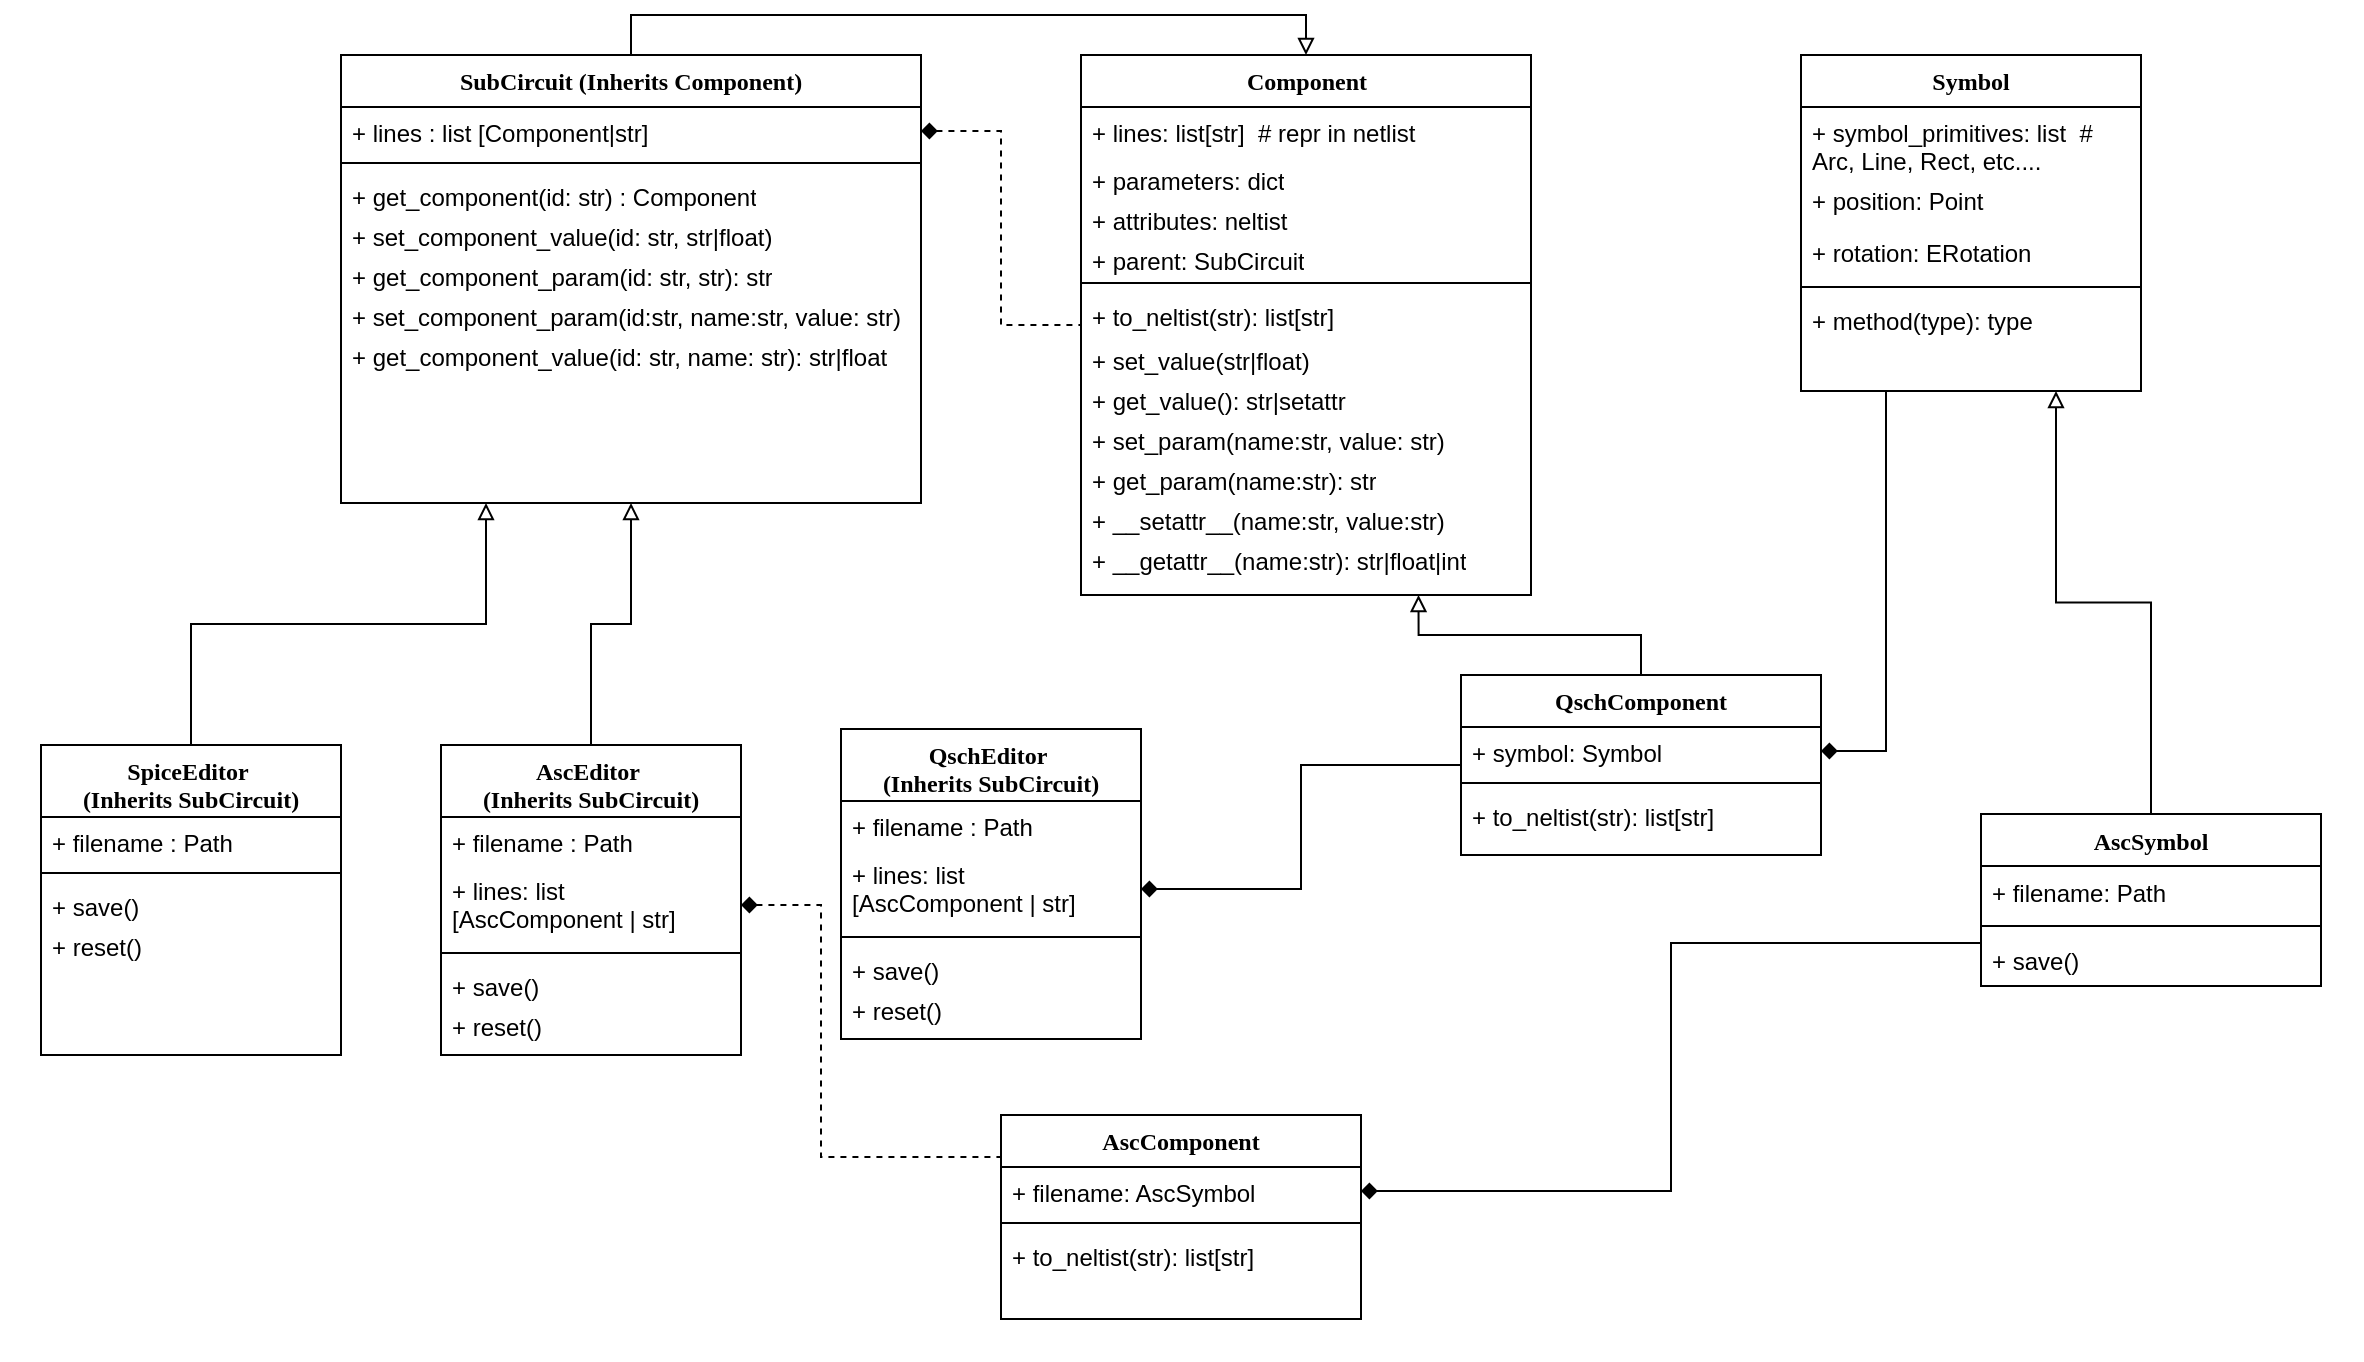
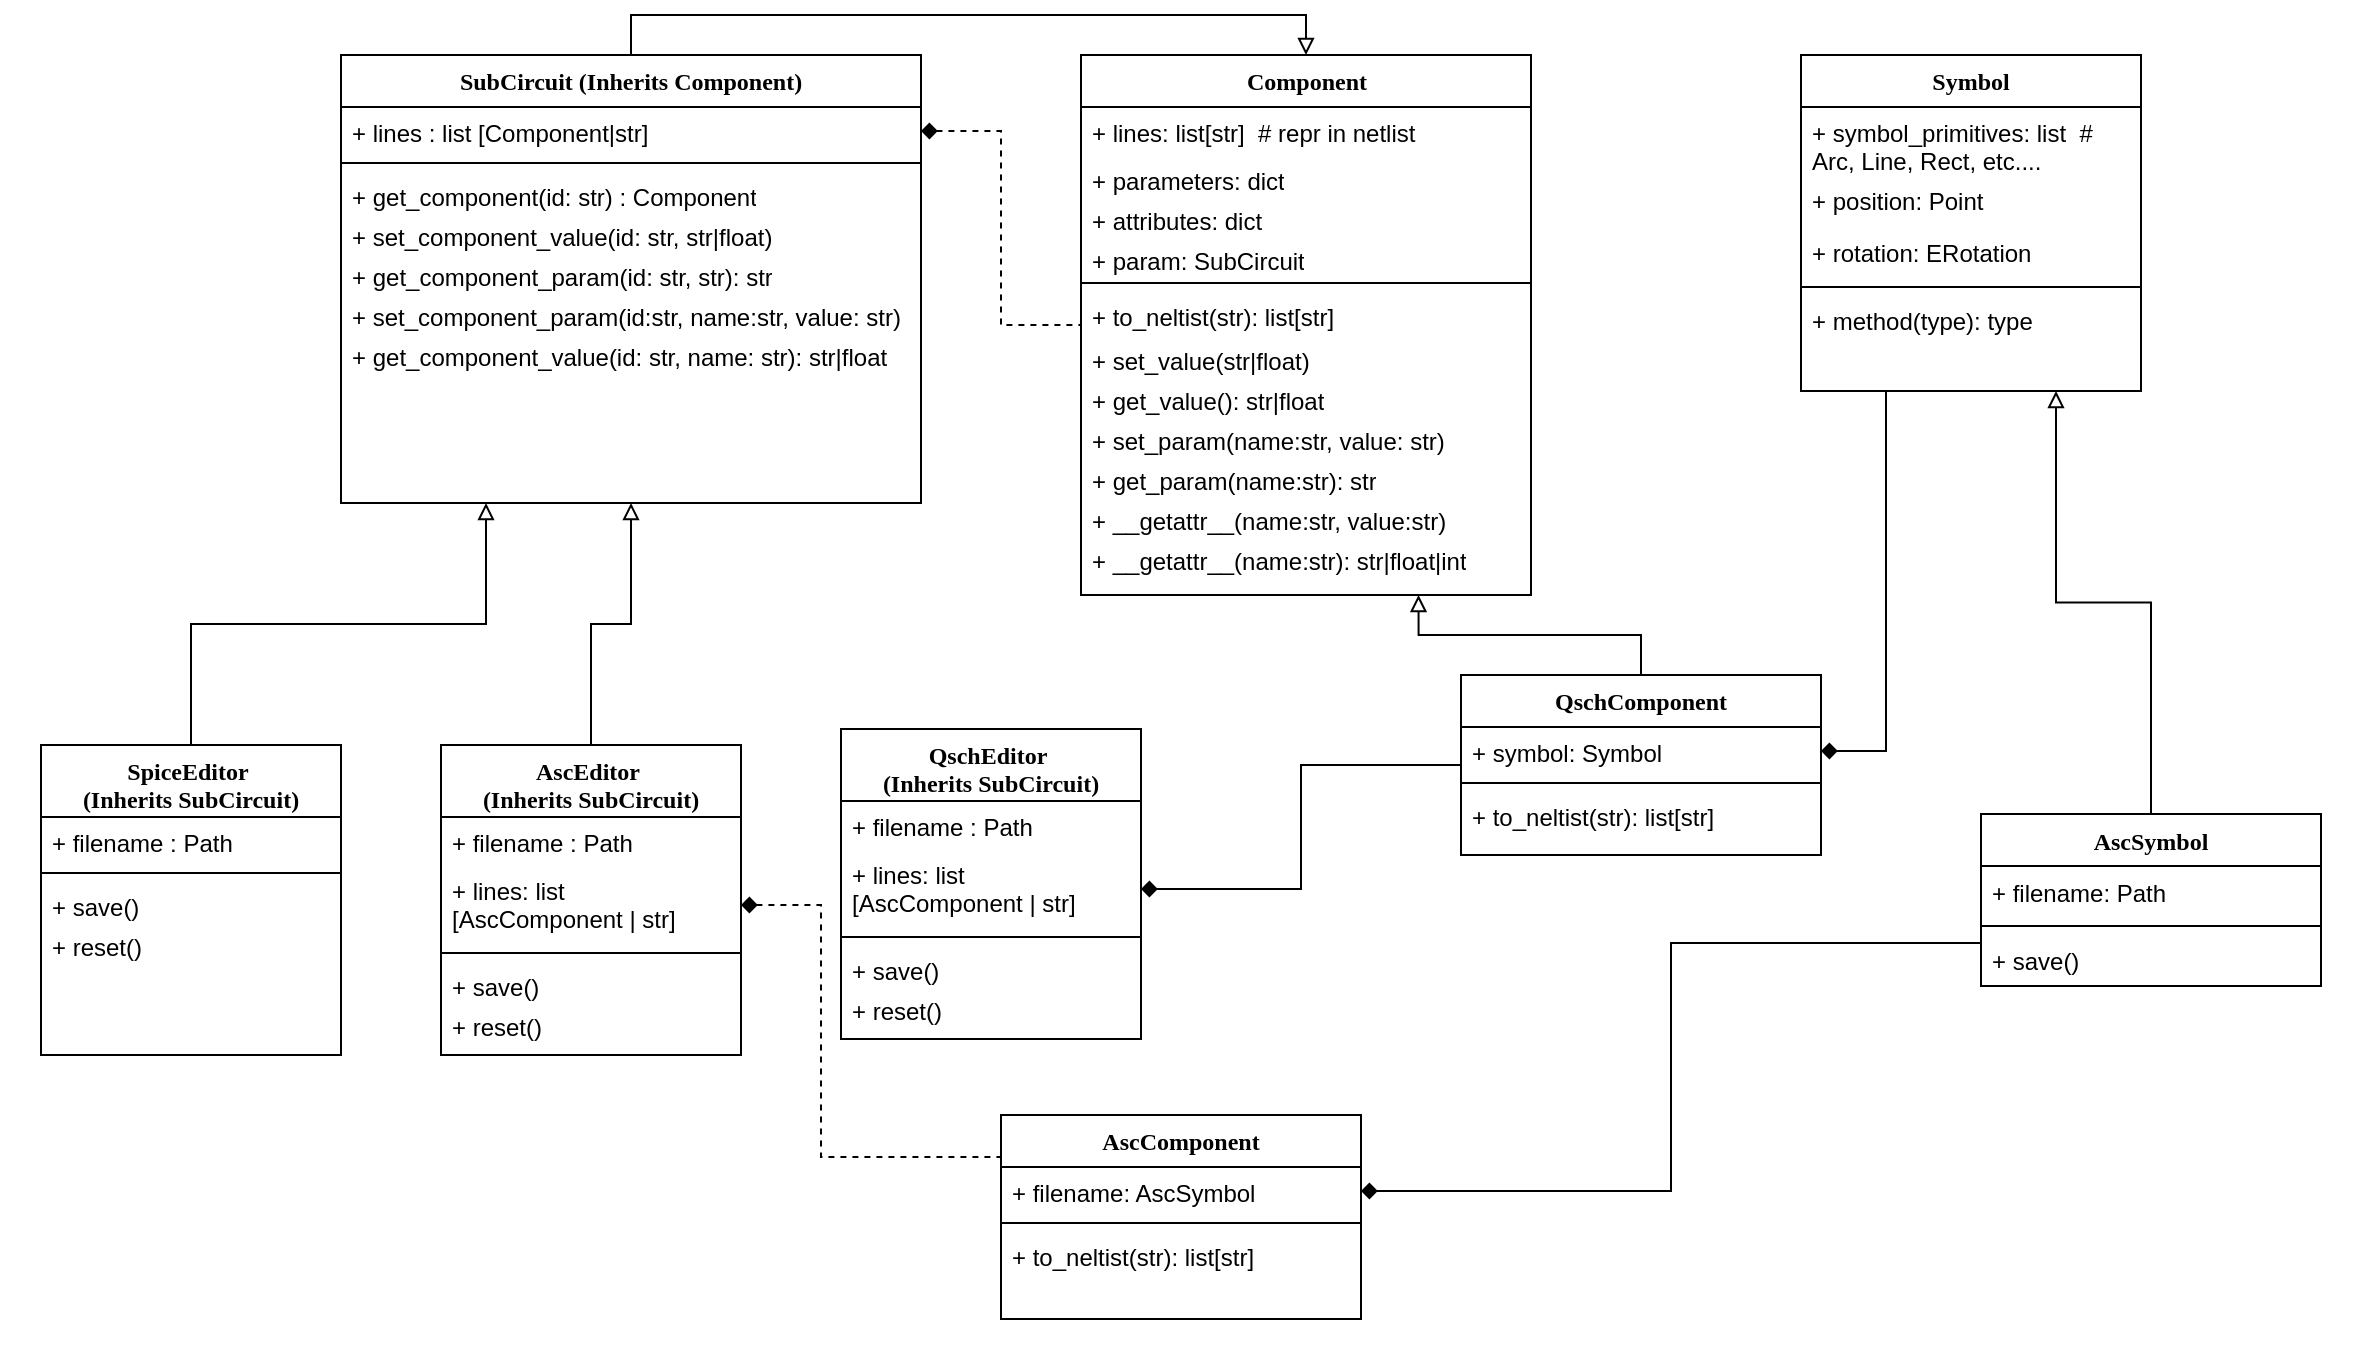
node "+ attributes: neltist": label "+ attributes: neltist" -> "+ attributes: dict"
node "+ parent: SubCircuit": label "+ parent: SubCircuit" -> "+ param: SubCircuit"
node "+ get_value(): str|setattr": label "+ get_value(): str|setattr" -> "+ get_value(): str|float"
node "+ __setattr__(name:str, value:str)": label "+ __setattr__(name:str, value:str)" -> "+ __getattr__(name:str, value:str)"
